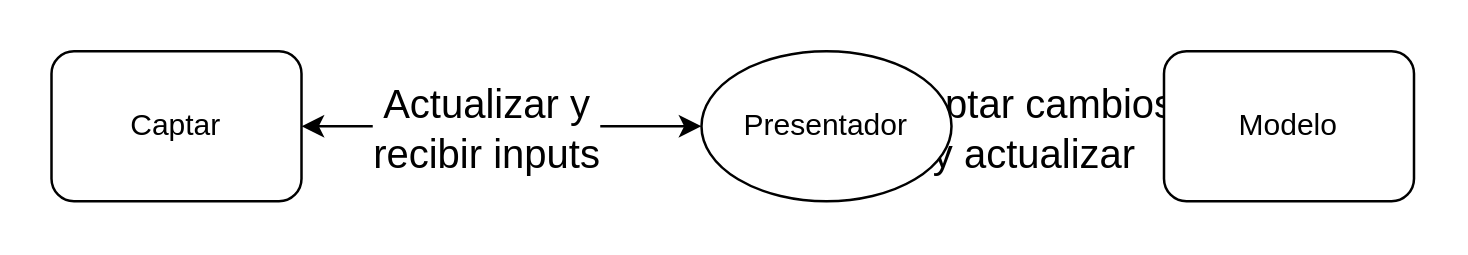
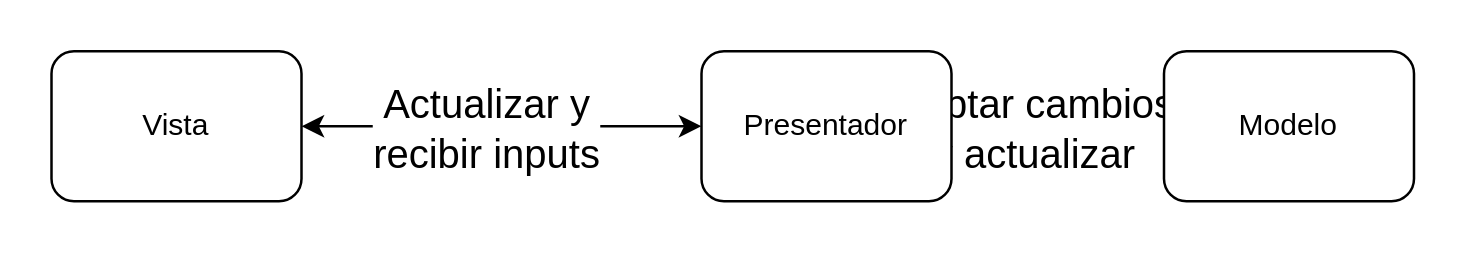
node "Captar": label "Captar" -> "Vista"
node "Presentador": shape ellipse -> rounded rectangle
